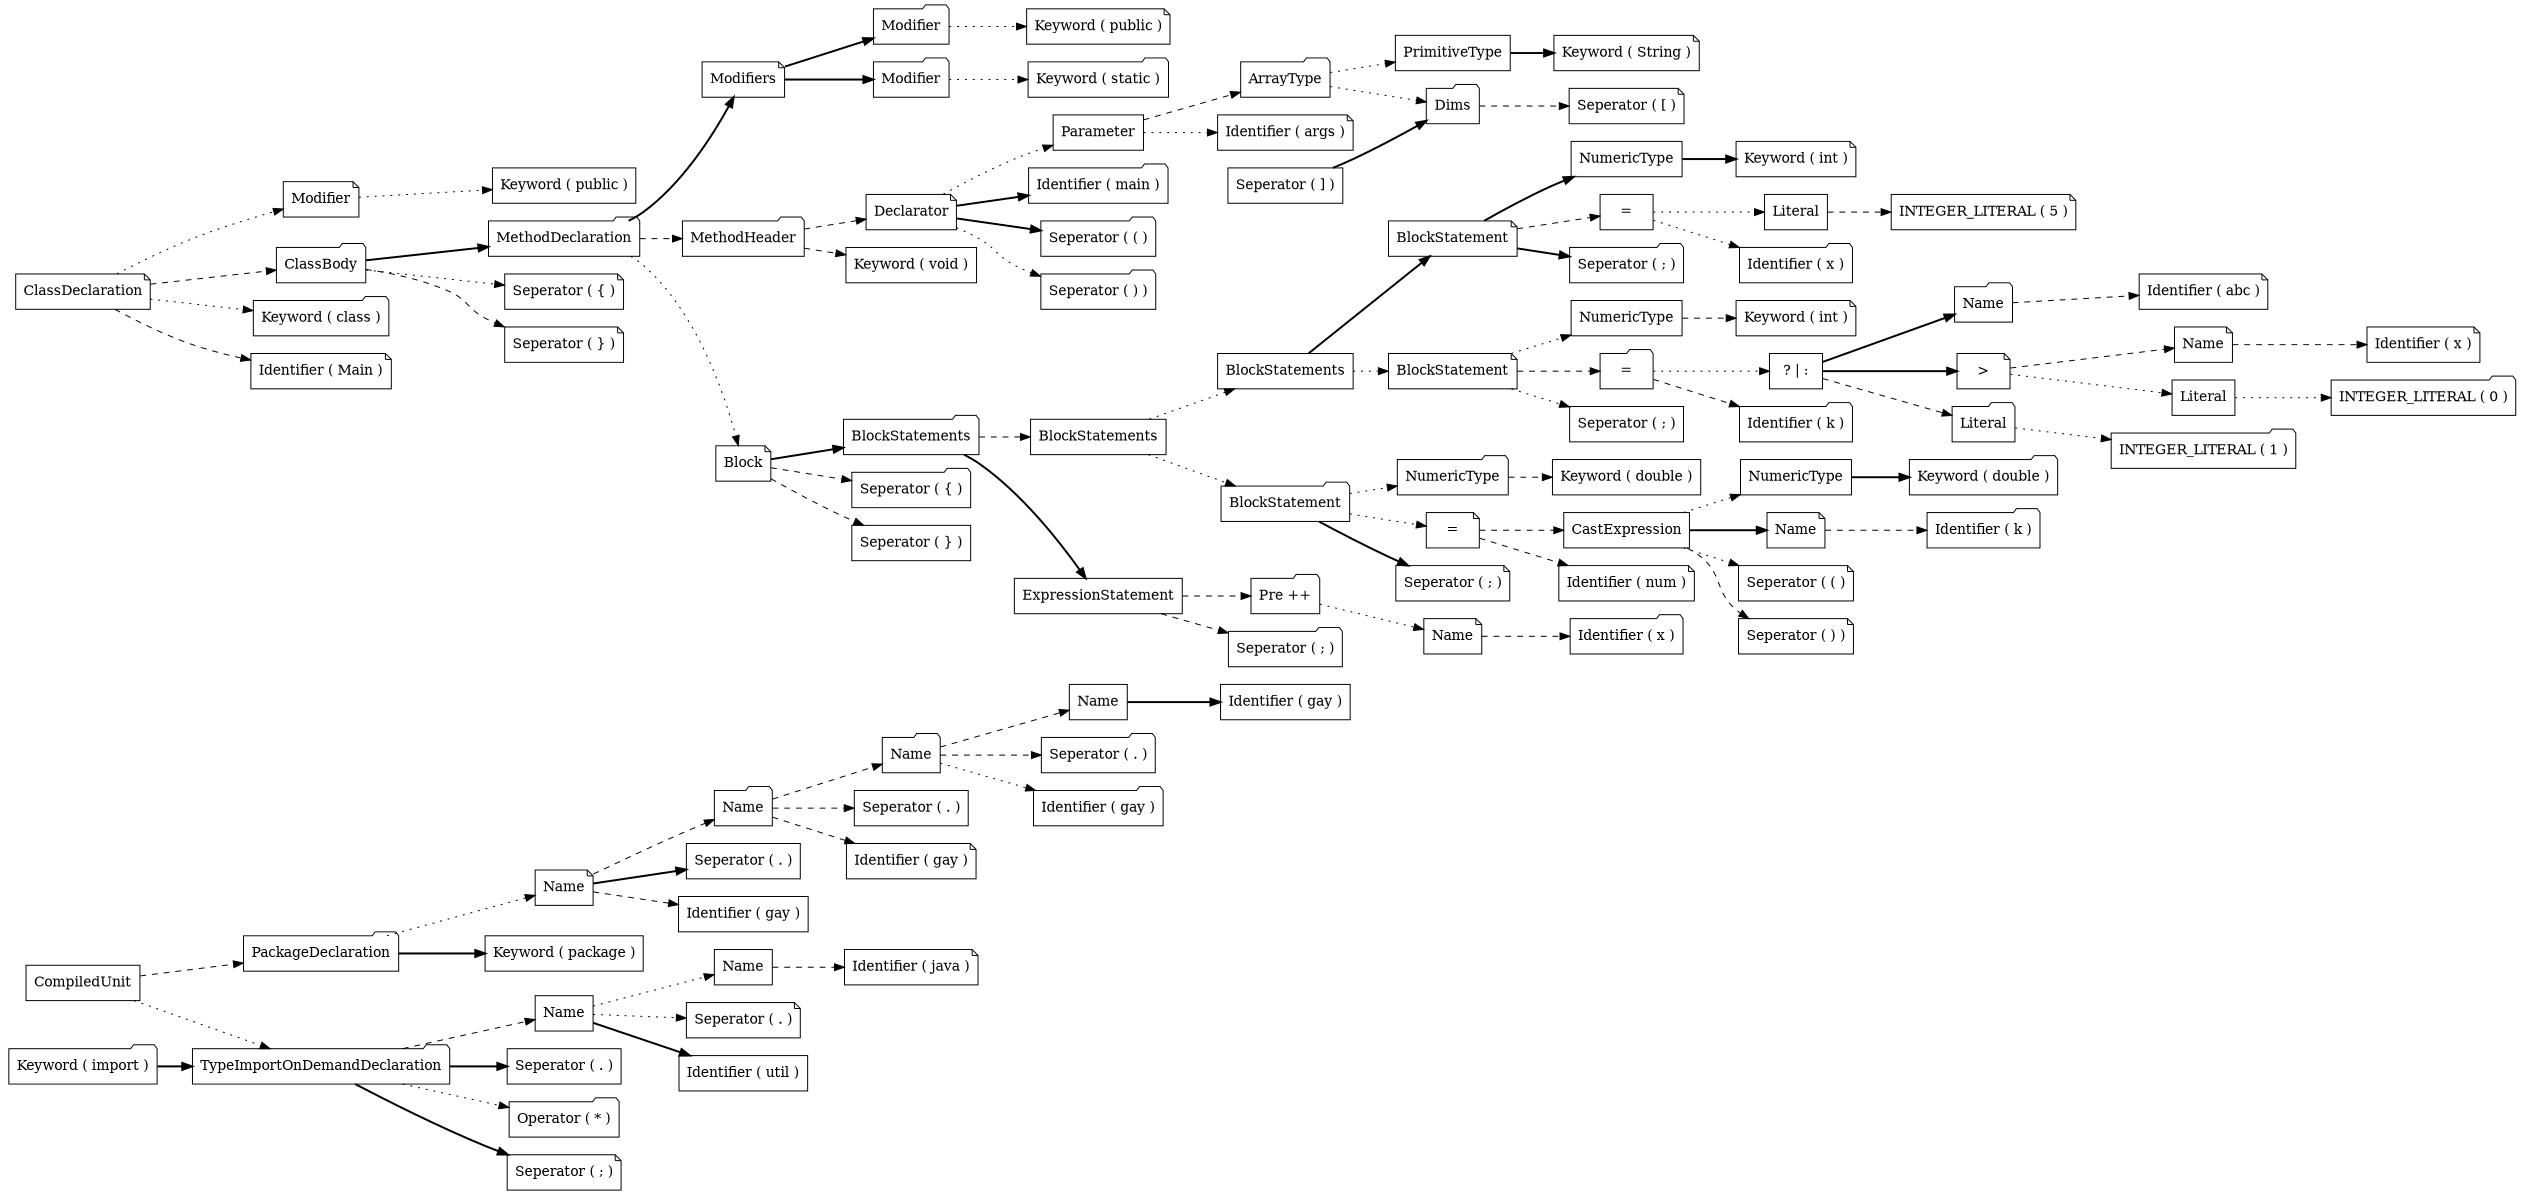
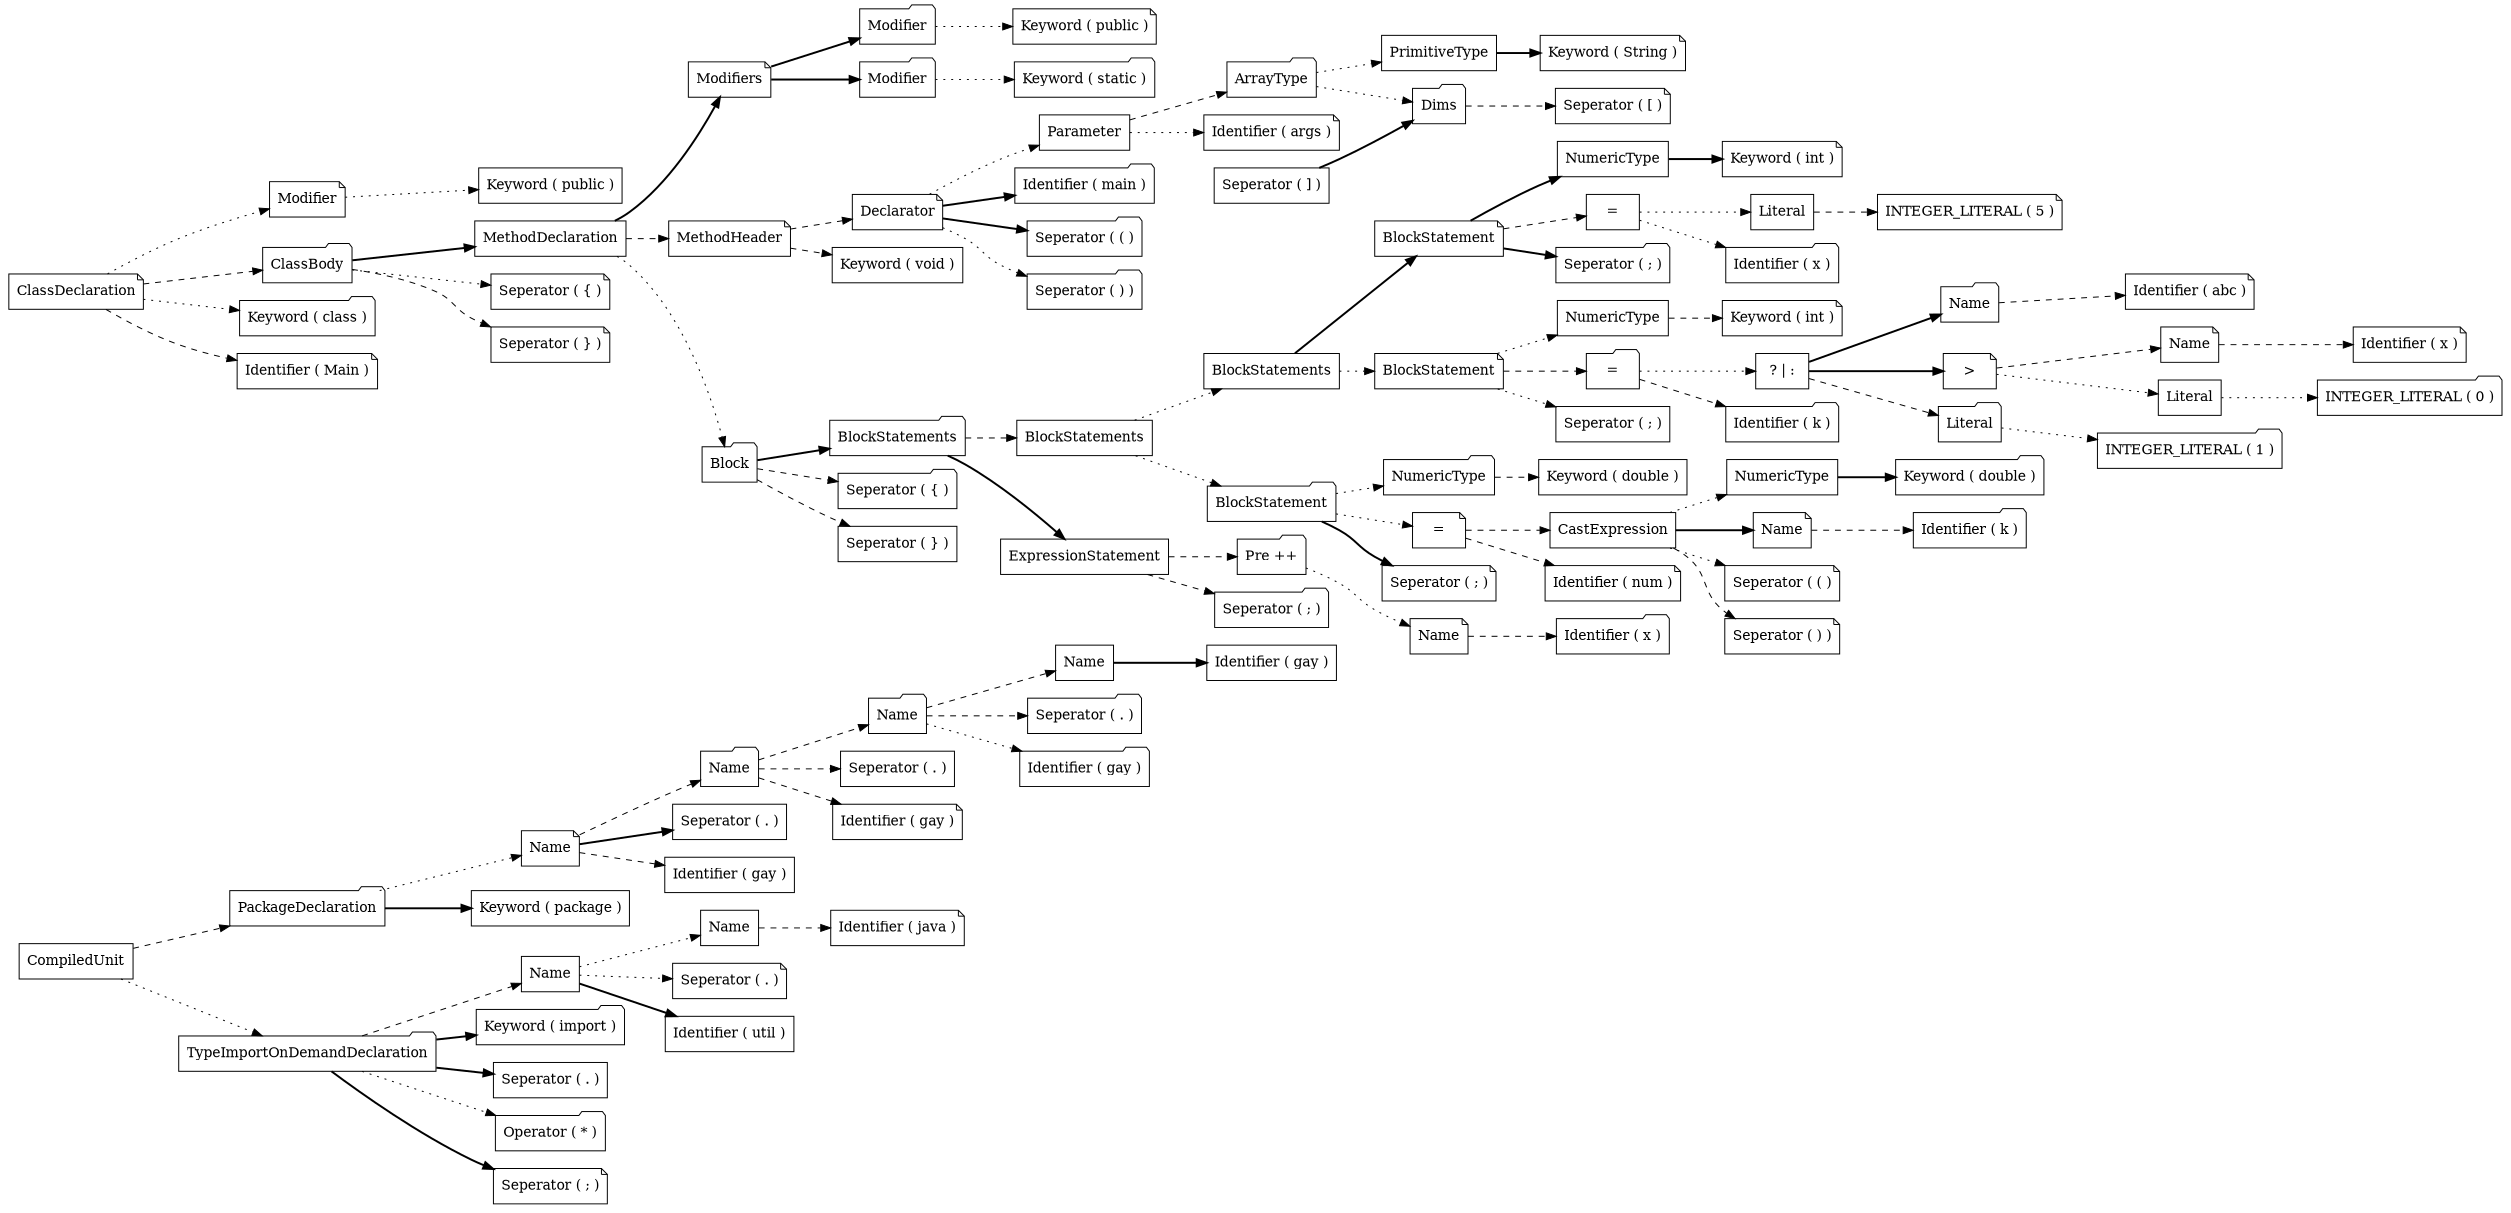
node "MethodDeclaration": shape folder -> box
node "MethodHeader": shape folder -> note
node "Block": shape note -> folder
edge "Keyword ( import )" -> "TypeImportOnDemandDeclaration": reversed
